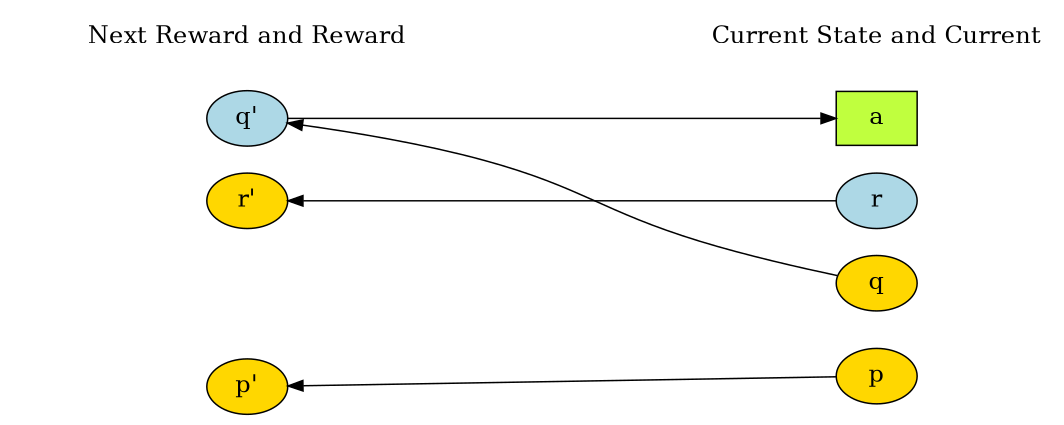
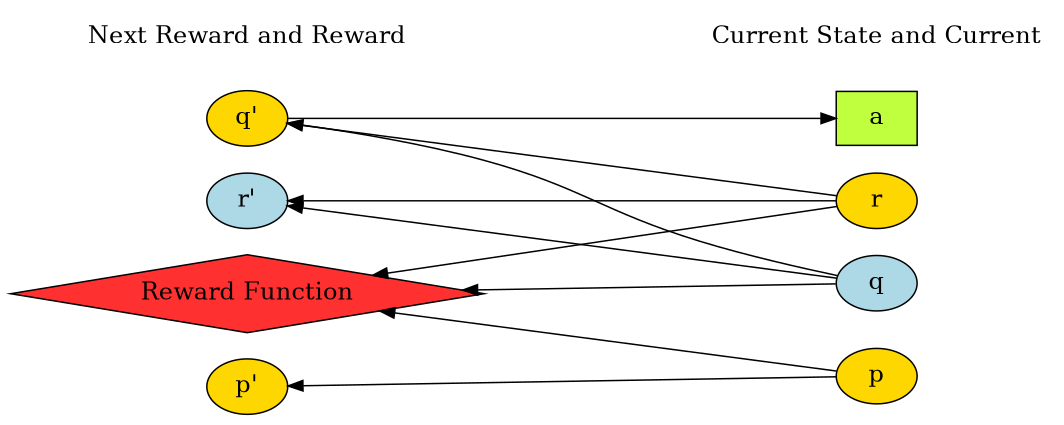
node "q'": fillcolor lightblue -> gold
edge "r" -> "q'": added
node "r'": fillcolor gold -> lightblue
node "r": fillcolor lightblue -> gold
edge "q" -> "r'": added
node "q": fillcolor gold -> lightblue
node "Reward Function": added
